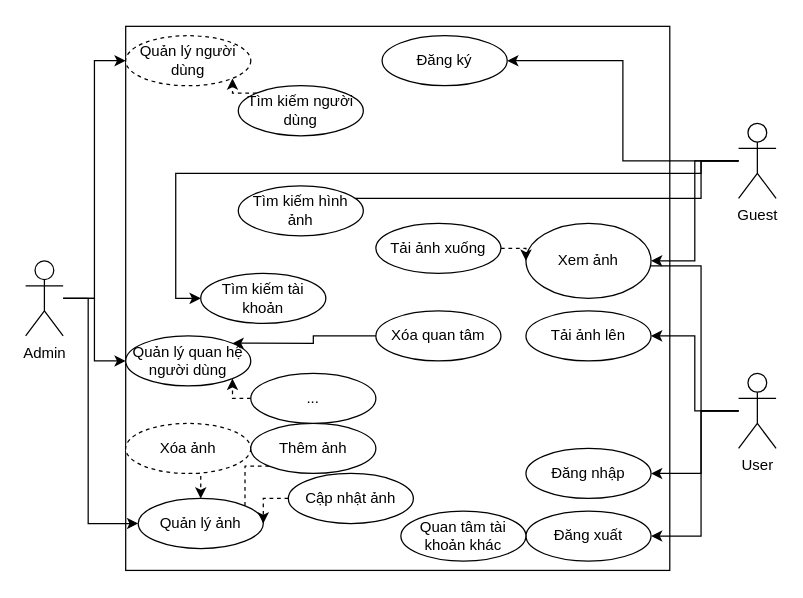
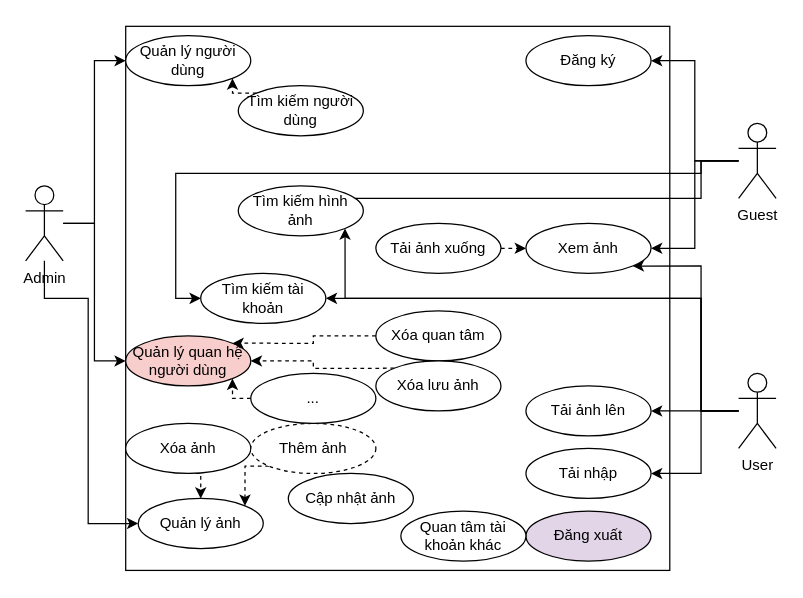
node "Quản lý người dùng": style dashed -> solid
node "Đăng ký": moved (444, 61) -> (588, 61)
node "Xem ảnh": size 125x75 -> 125x50
edge "User" -> "Tìm kiếm hình ảnh": added
node "Admin": moved (44, 298) -> (44, 223)
edge "User" -> "Tìm kiếm tài khoản": added
node "Tải ảnh lên": moved (588, 336) -> (588, 411)
edge "Xóa quan tâm" -> "Quản lý quan hệ người dùng": style solid -> dashed
node "Quản lý quan hệ người dùng": fillcolor #ffffff -> #f8cecc
edge "Xóa lưu ảnh" -> "Quản lý quan hệ người dùng": added
node "Xóa lưu ảnh": added
node "Xóa ảnh": style dashed -> solid
node "Thêm ảnh": style solid -> dashed
node "Đăng nhập": label "Đăng nhập" -> "Tải nhập"
edge "Cập nhật ảnh" -> "Quản lý ảnh": removed
edge "Thêm ảnh" -- "Quản lý ảnh": arrowhead none -> classic
edge "User" -> "Đăng xuất": removed
node "Đăng xuất": fillcolor #ffffff -> #e1d5e7
